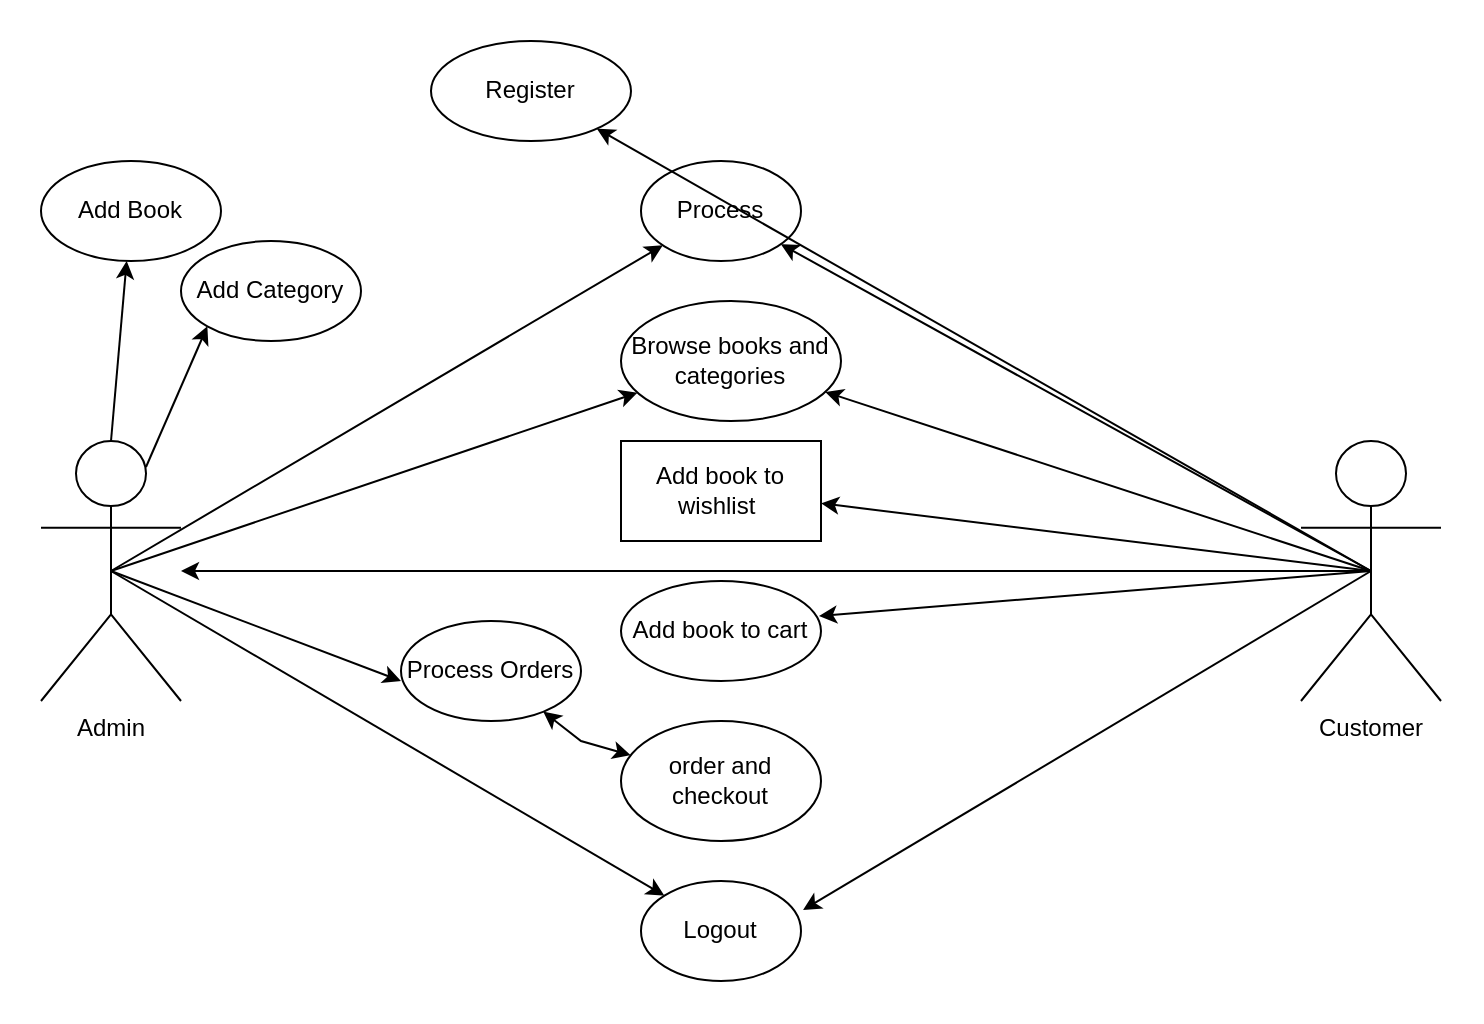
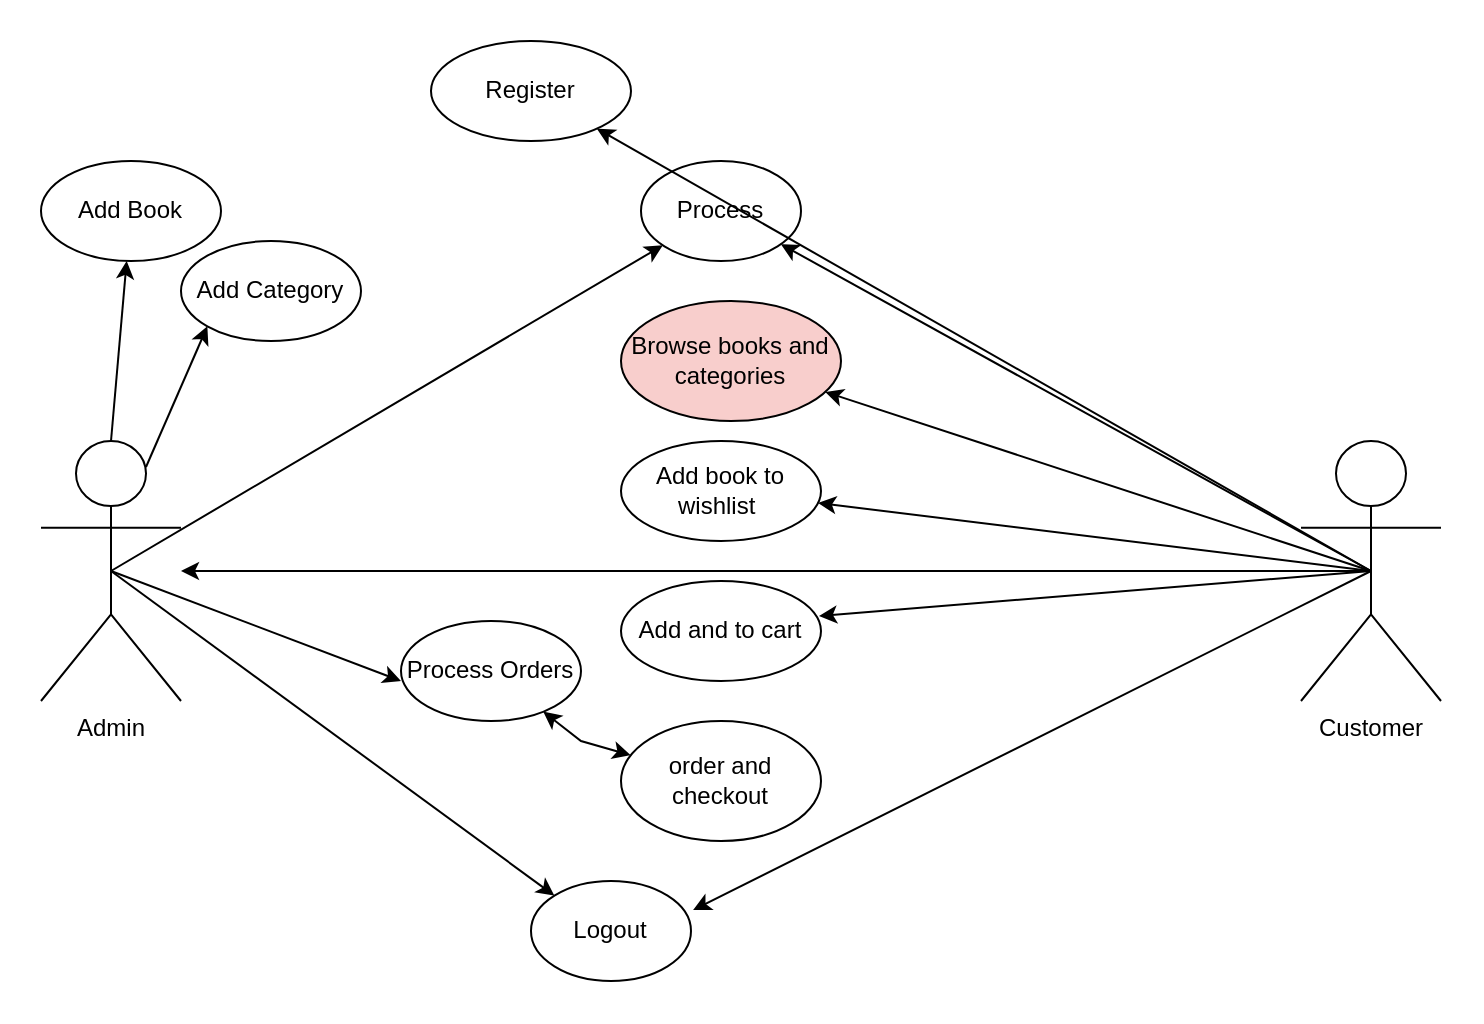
node "Browse books and categories": fillcolor #ffffff -> #f8cecc
edge "Admin" -> "Browse books and categories": removed
node "Add book to wishlist": shape rectangle -> ellipse
node "Add book to cart": label "Add book to cart" -> "Add and to cart"
node "Logout": moved (721, 931) -> (611, 931)
